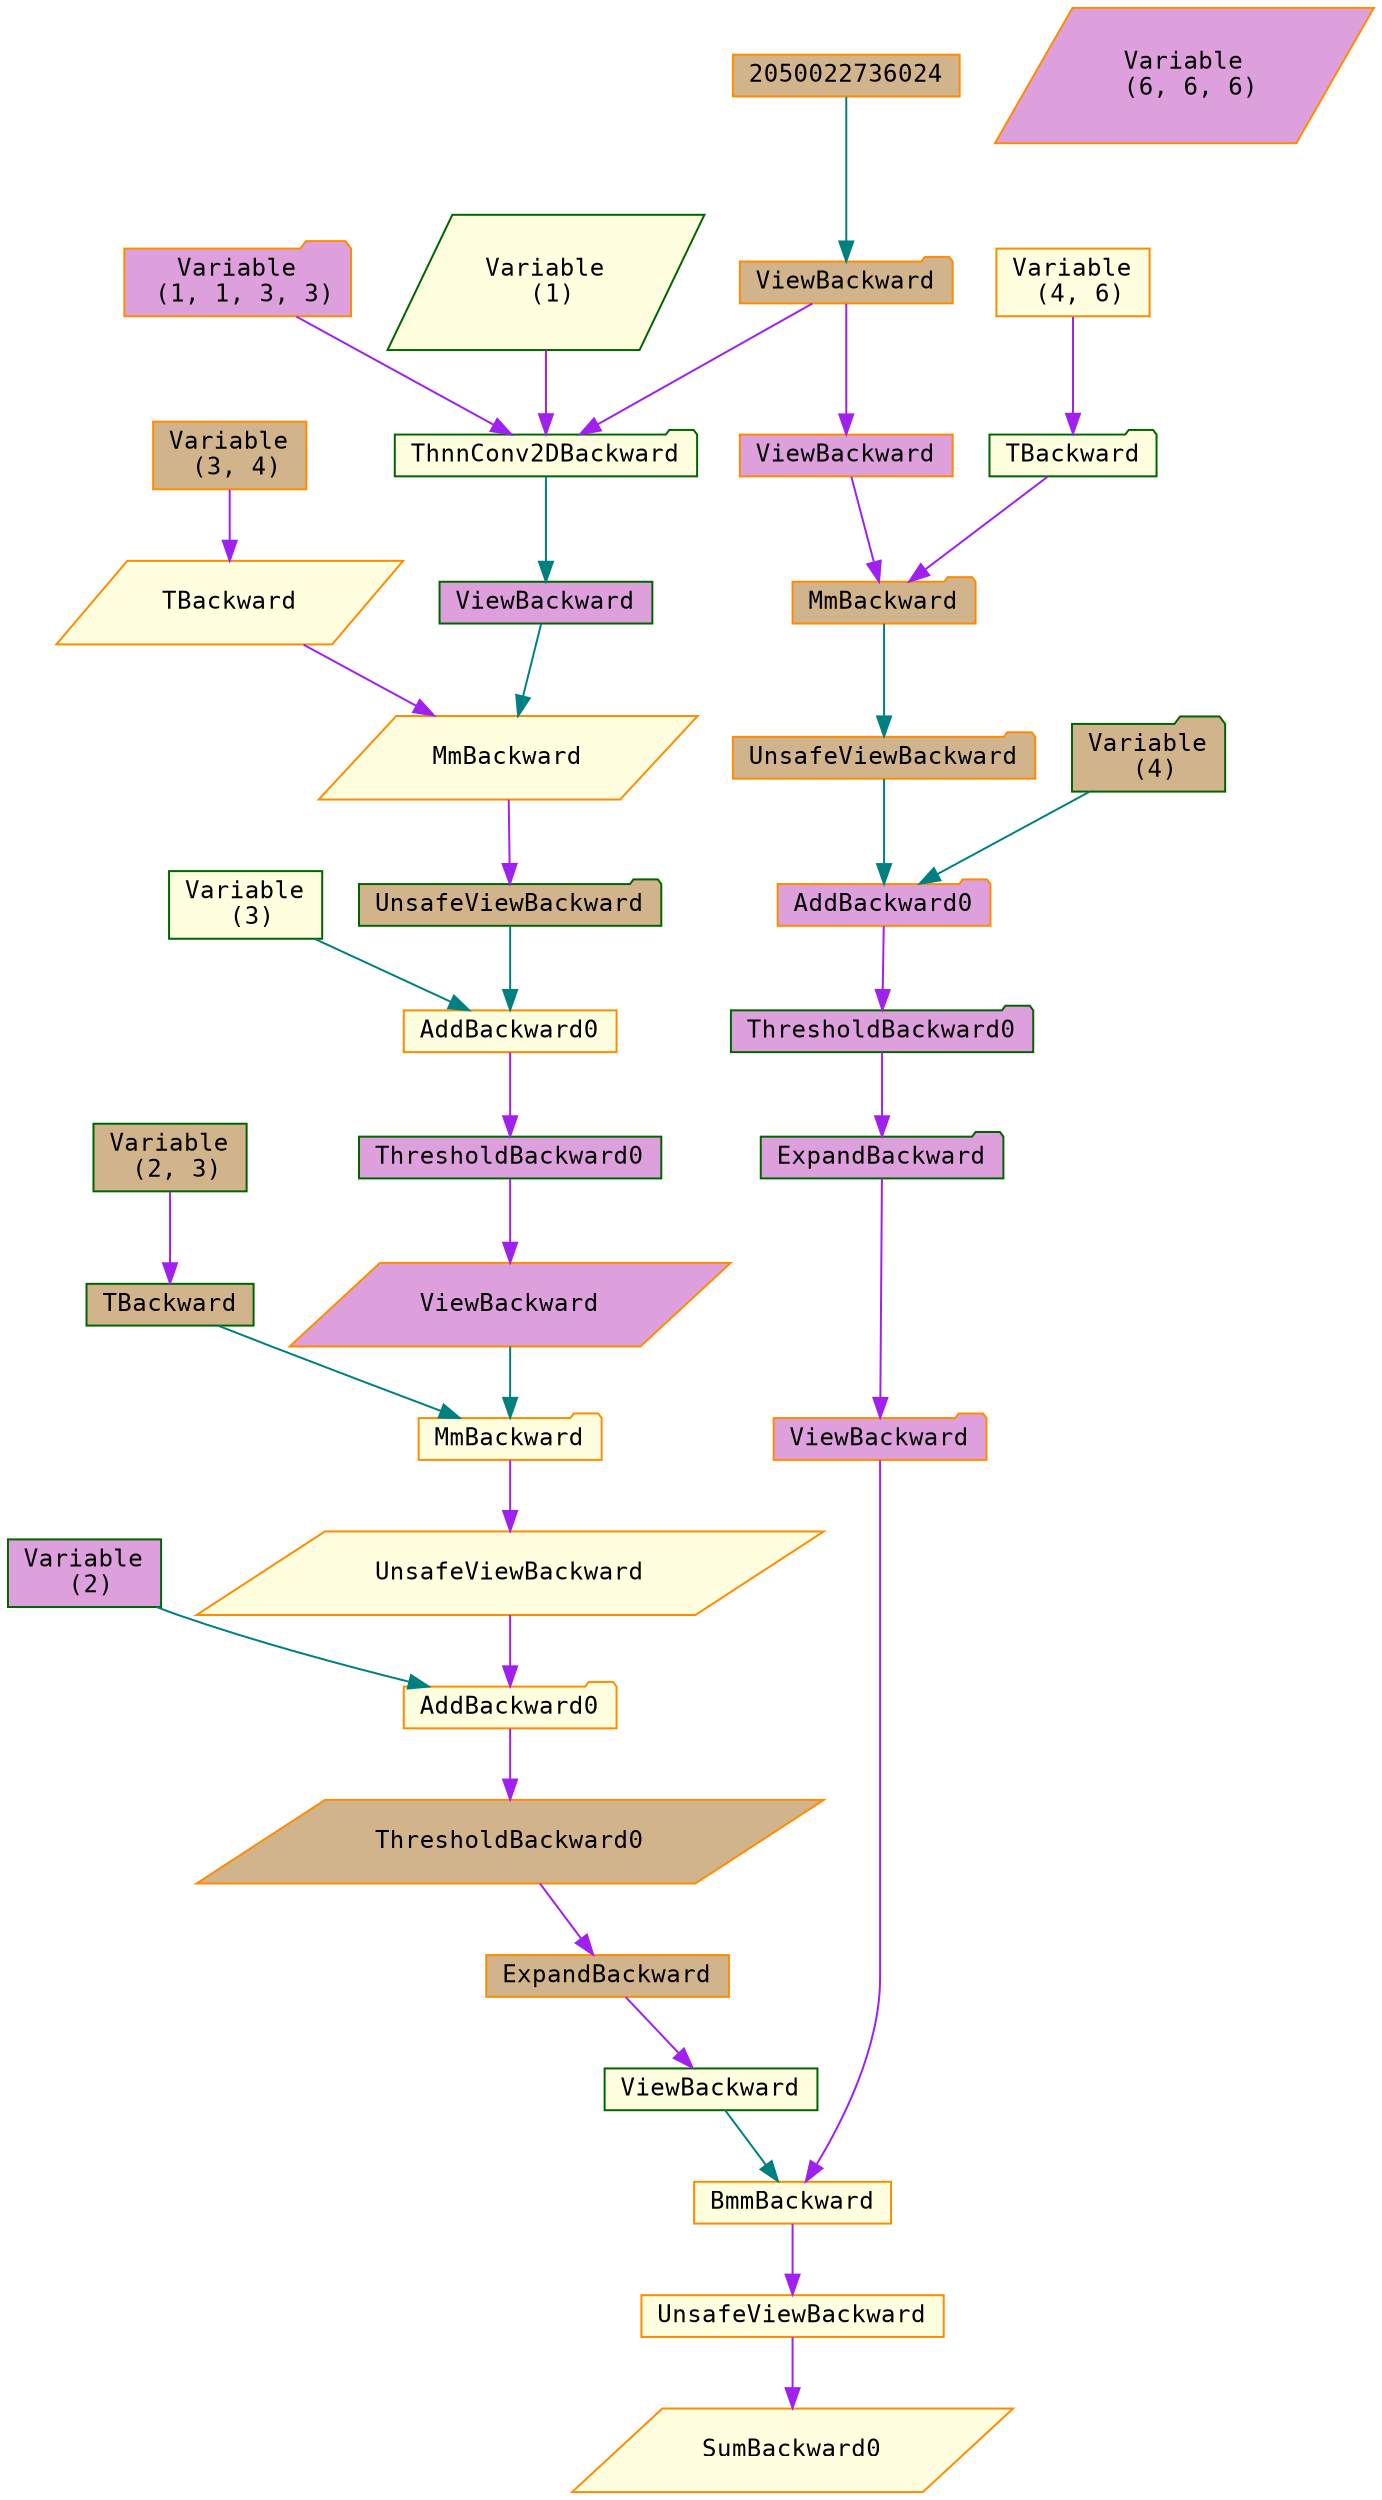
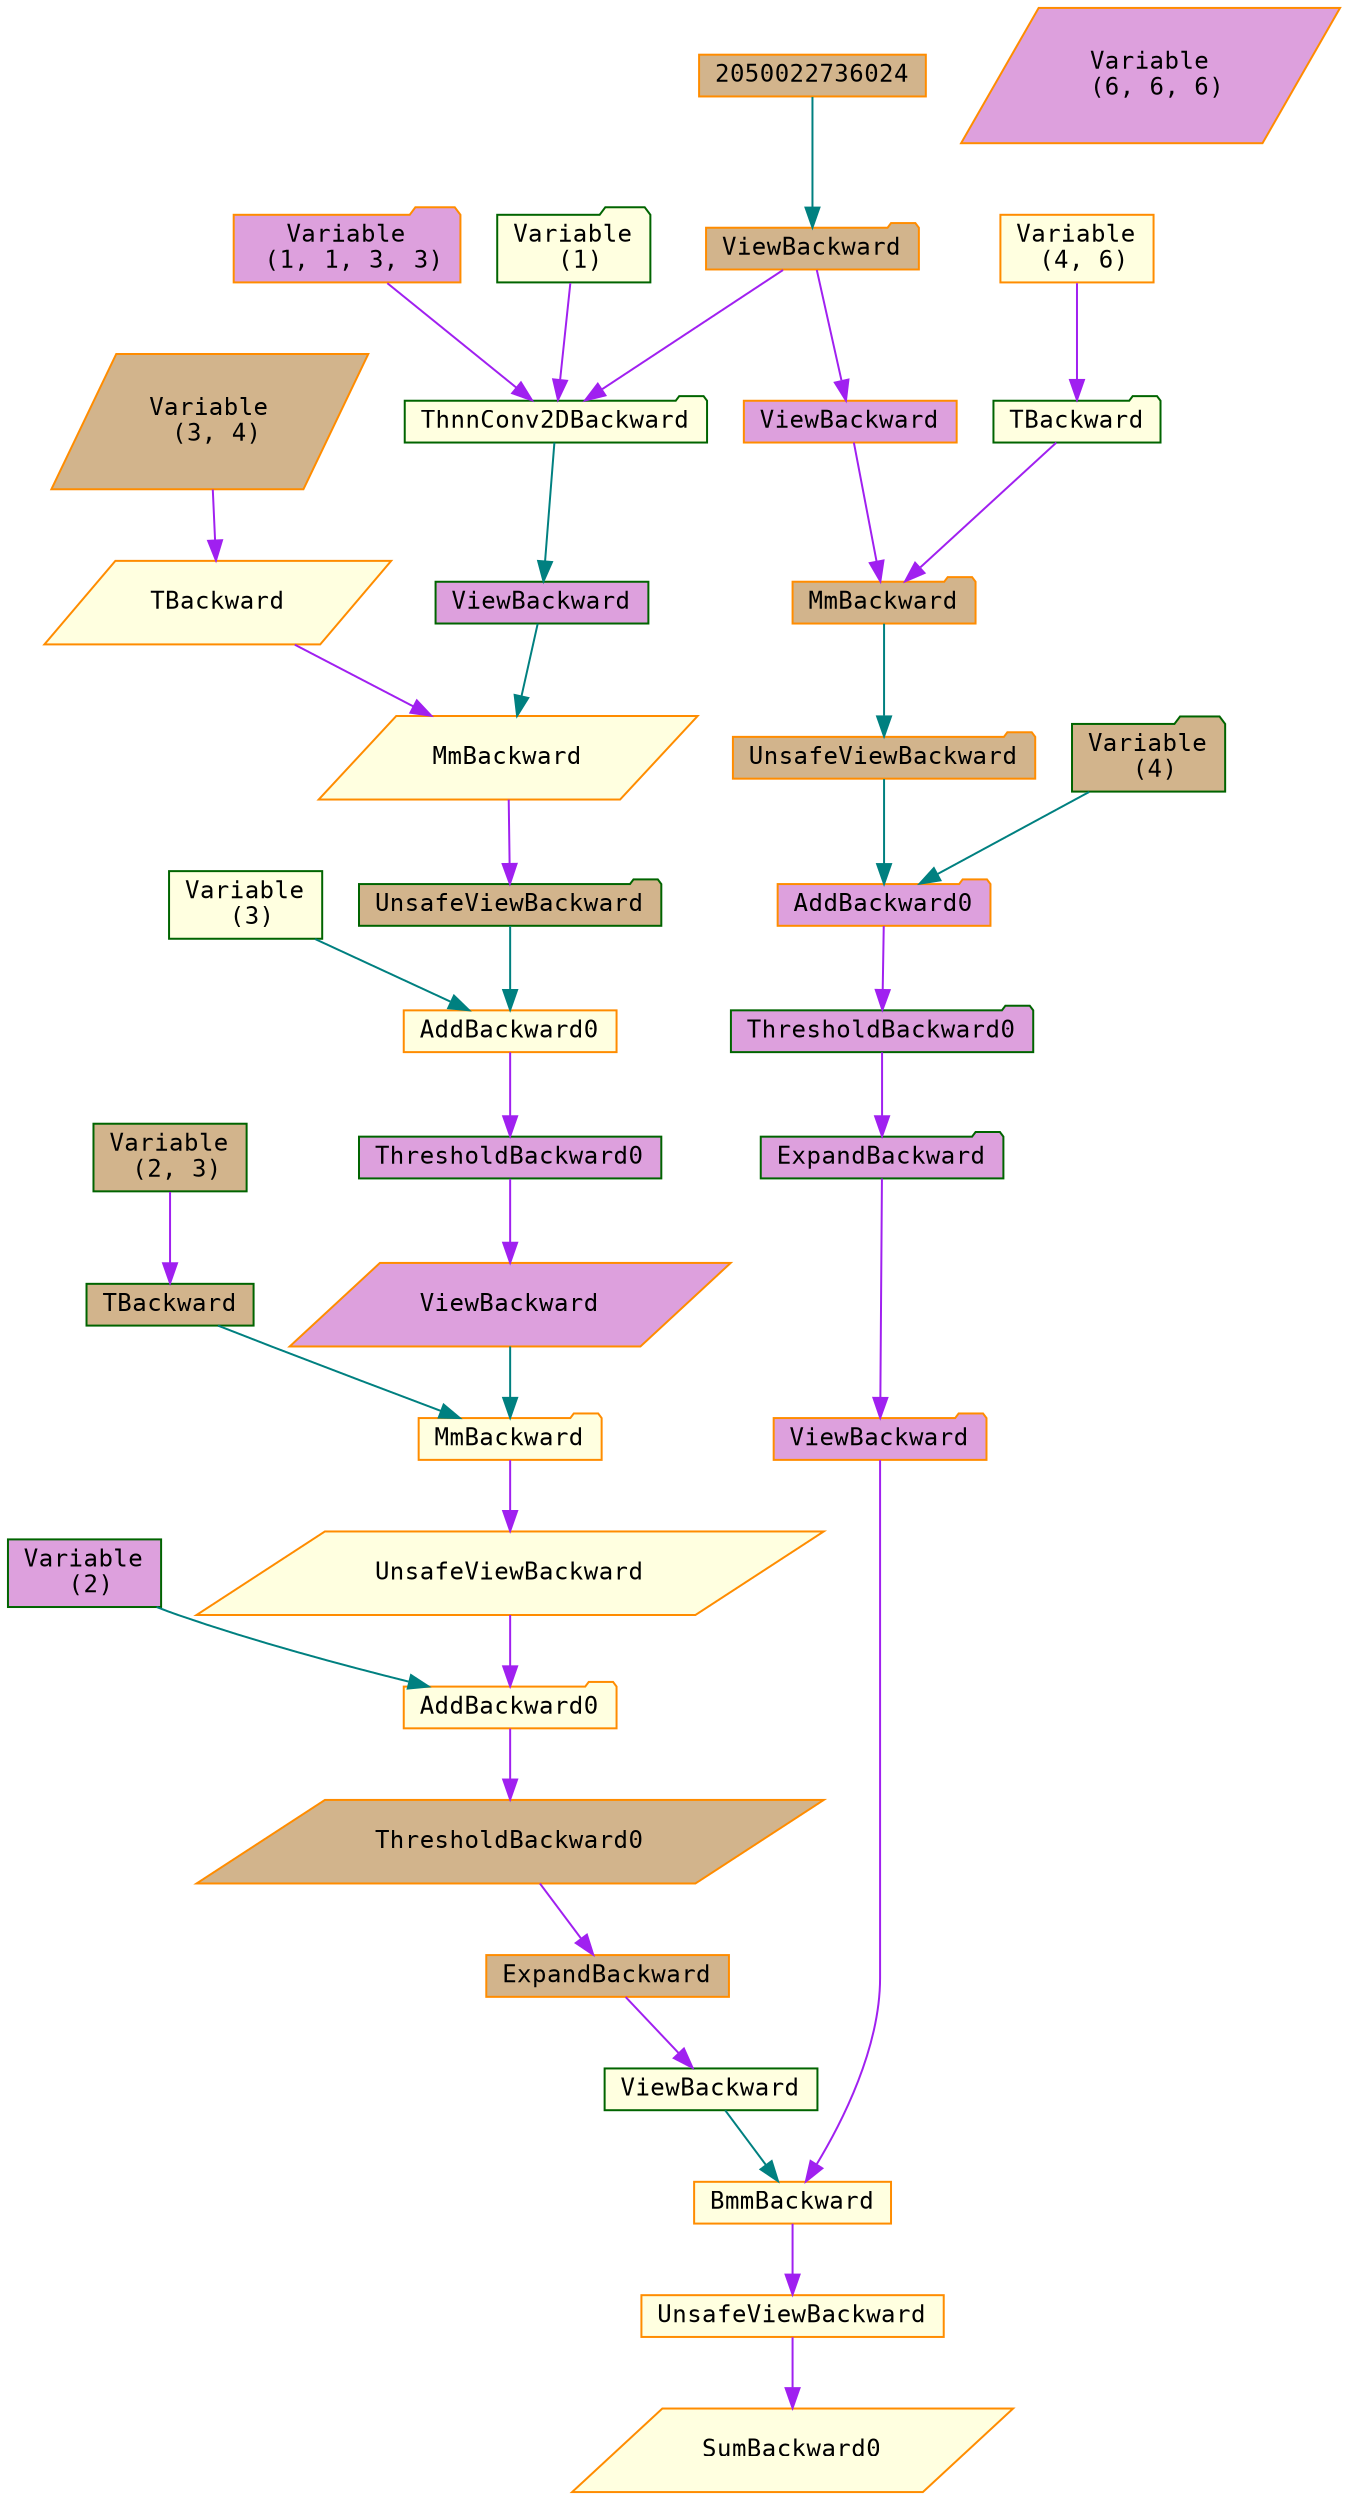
node "Variable (1)": shape parallelogram -> folder
node "Variable (3, 4)": shape box -> parallelogram
